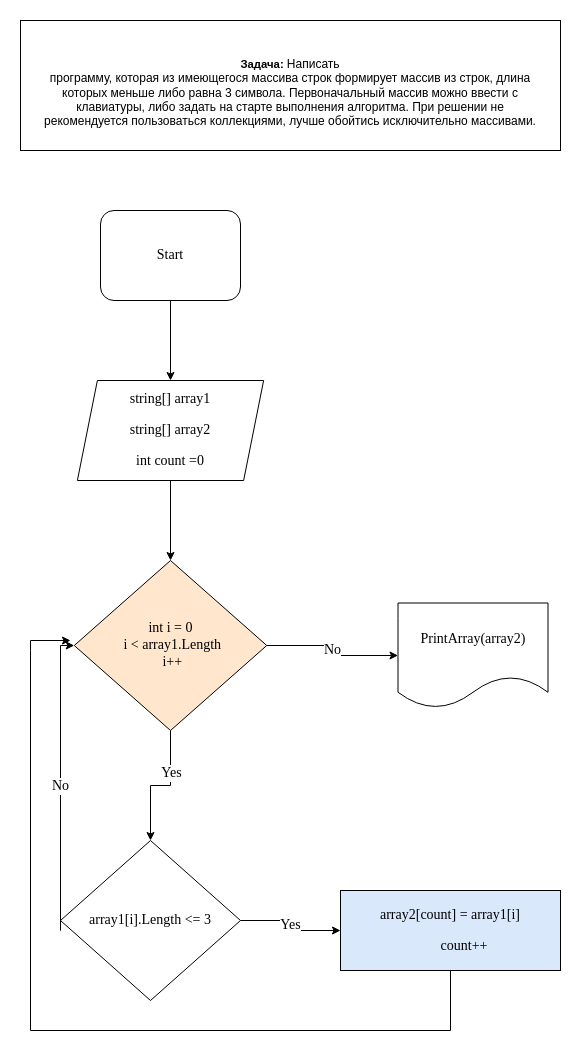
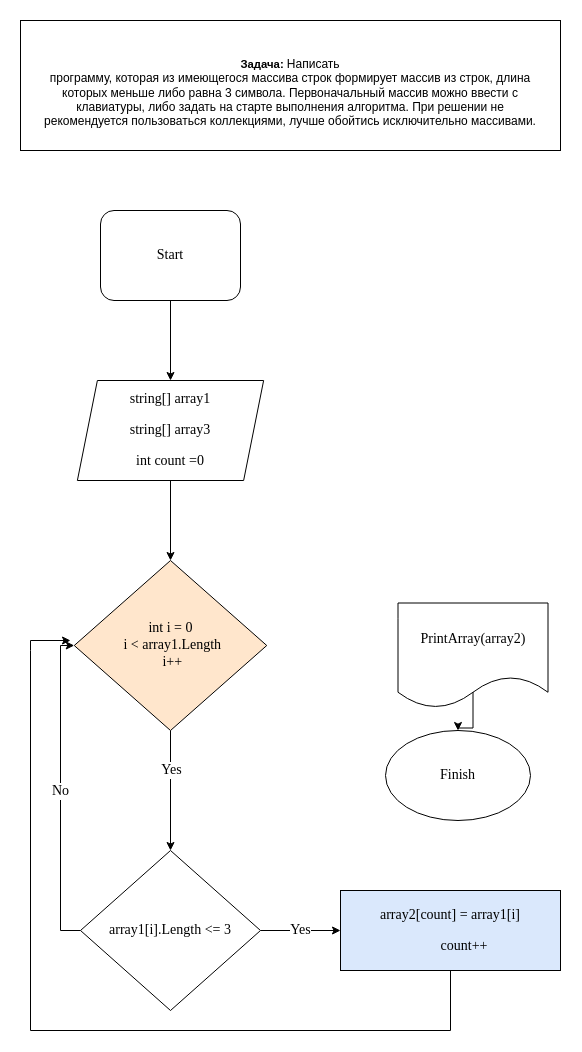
node "string[] array1 string[] array2 int count =0": label "string[] array1 string[] array2 int count =0" -> "string[] array1 string[] array3 int count =0"
edge "int i = 0 i < array1.Length i++" -> "PrintArray(array2)": removed, label "No"
edge "PrintArray(array2)" -> "Finish": added
node "Finish": added
node "array1[i].Length <= 3": moved (151, 921) -> (171, 931)
